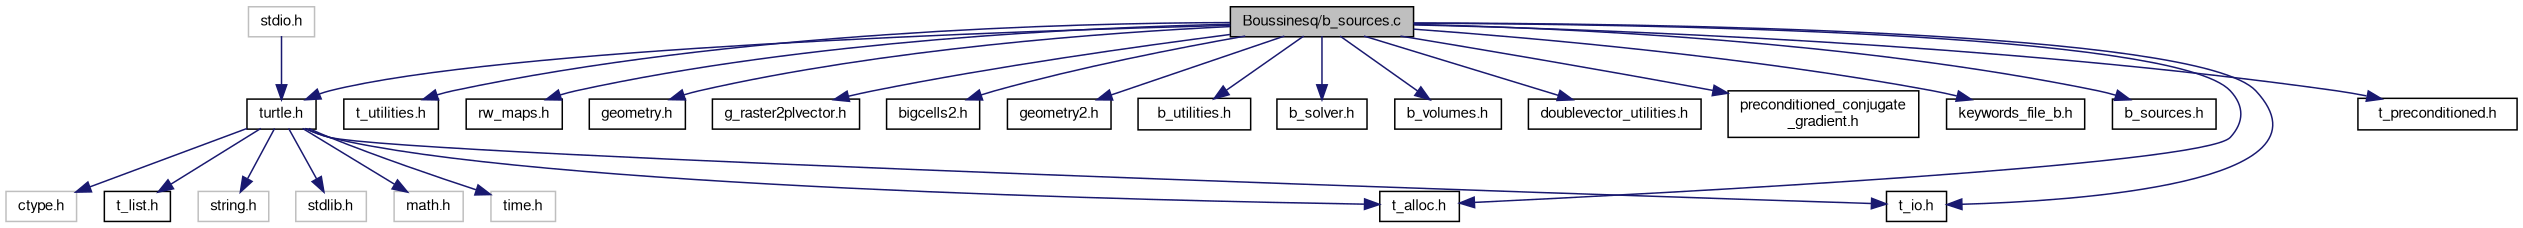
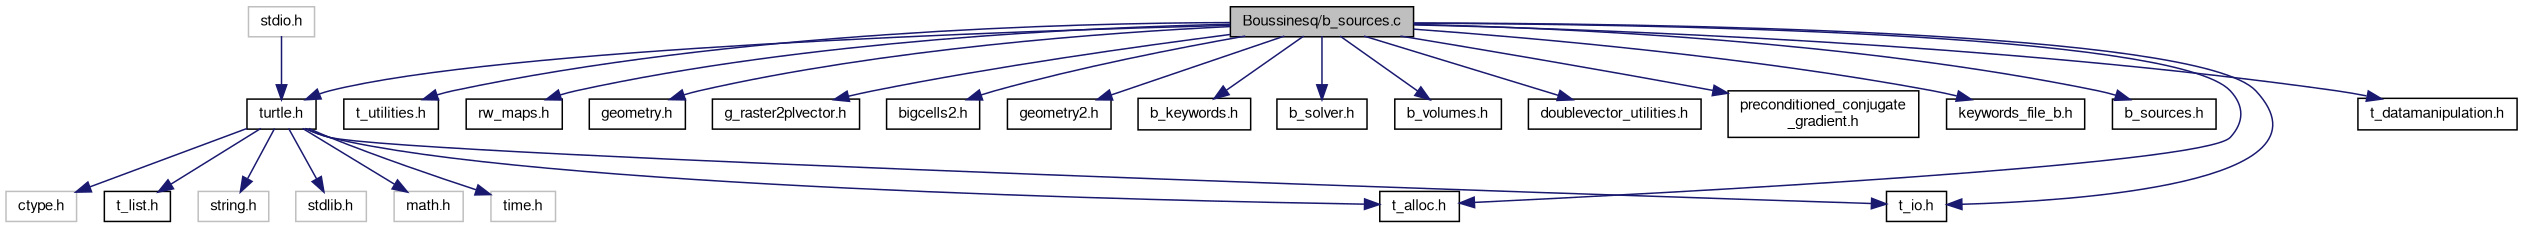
node "b_utilities.h": label "b_utilities.h" -> "b_keywords.h"
node "t_preconditioned.h": label "t_preconditioned.h" -> "t_datamanipulation.h"
